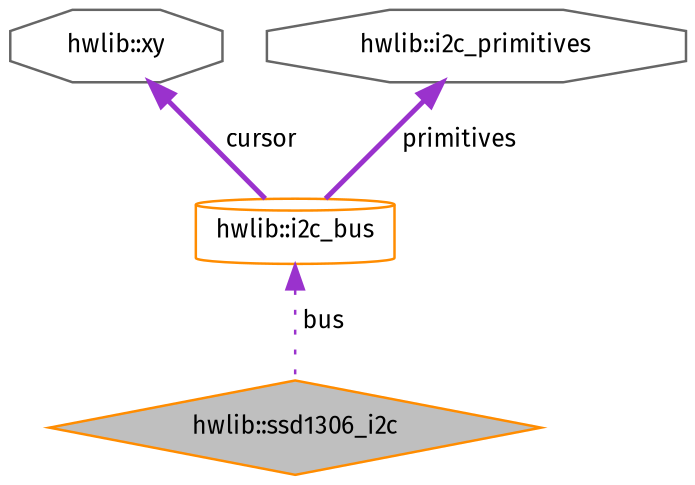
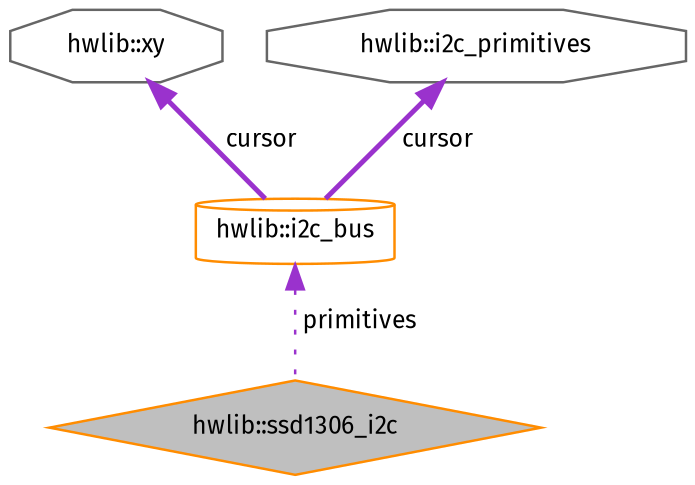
edge "hwlib::i2c_bus" -> "hwlib::i2c_primitives": label " primitives" -> " cursor"
edge "hwlib::ssd1306_i2c" -> "hwlib::i2c_bus": label " bus" -> " primitives"
